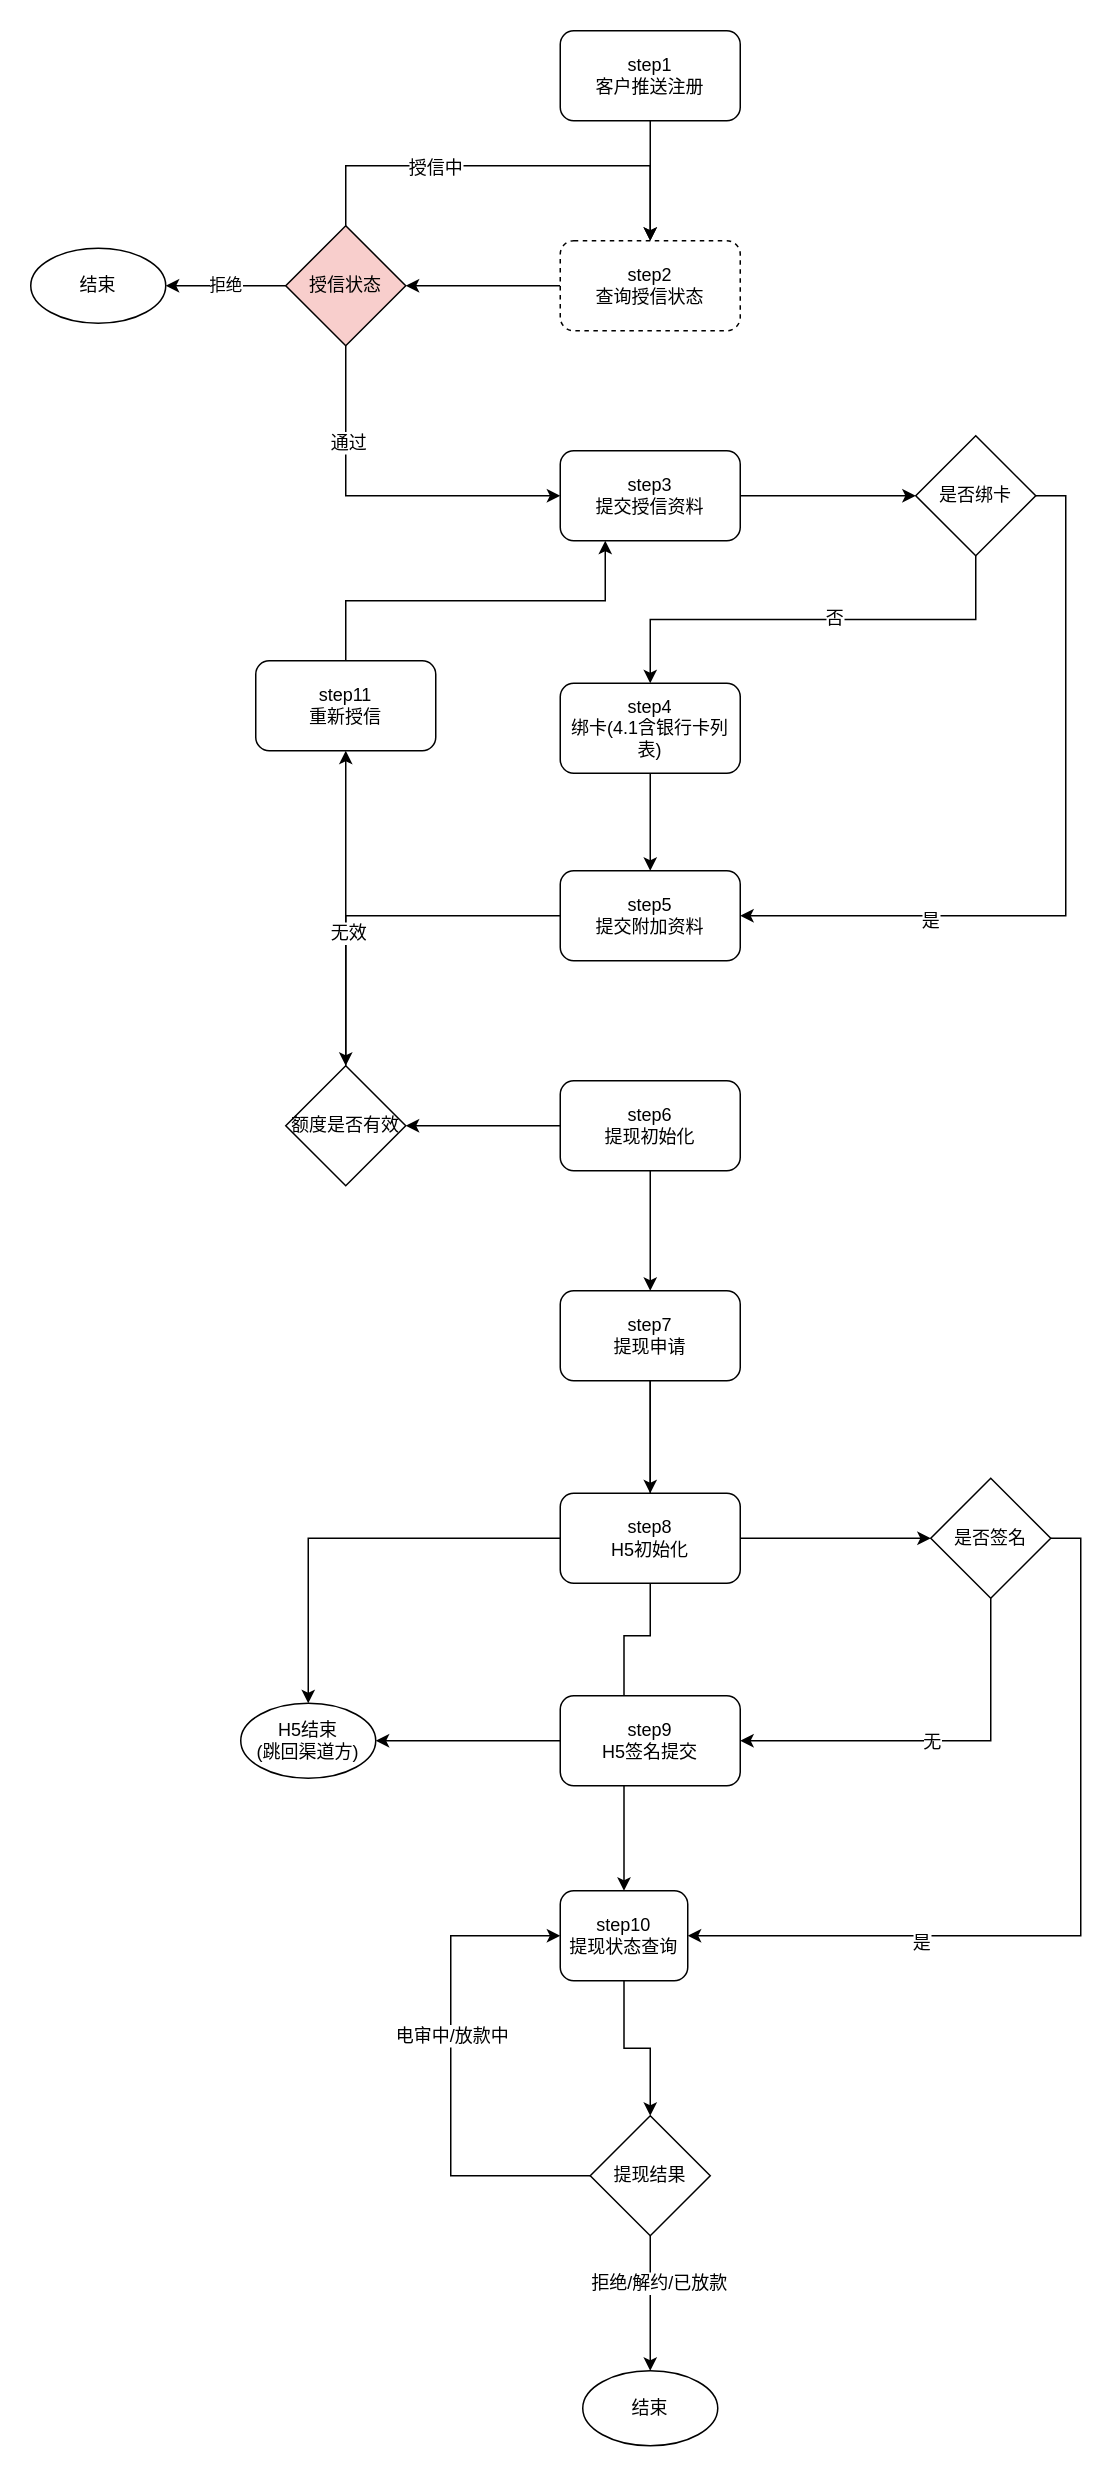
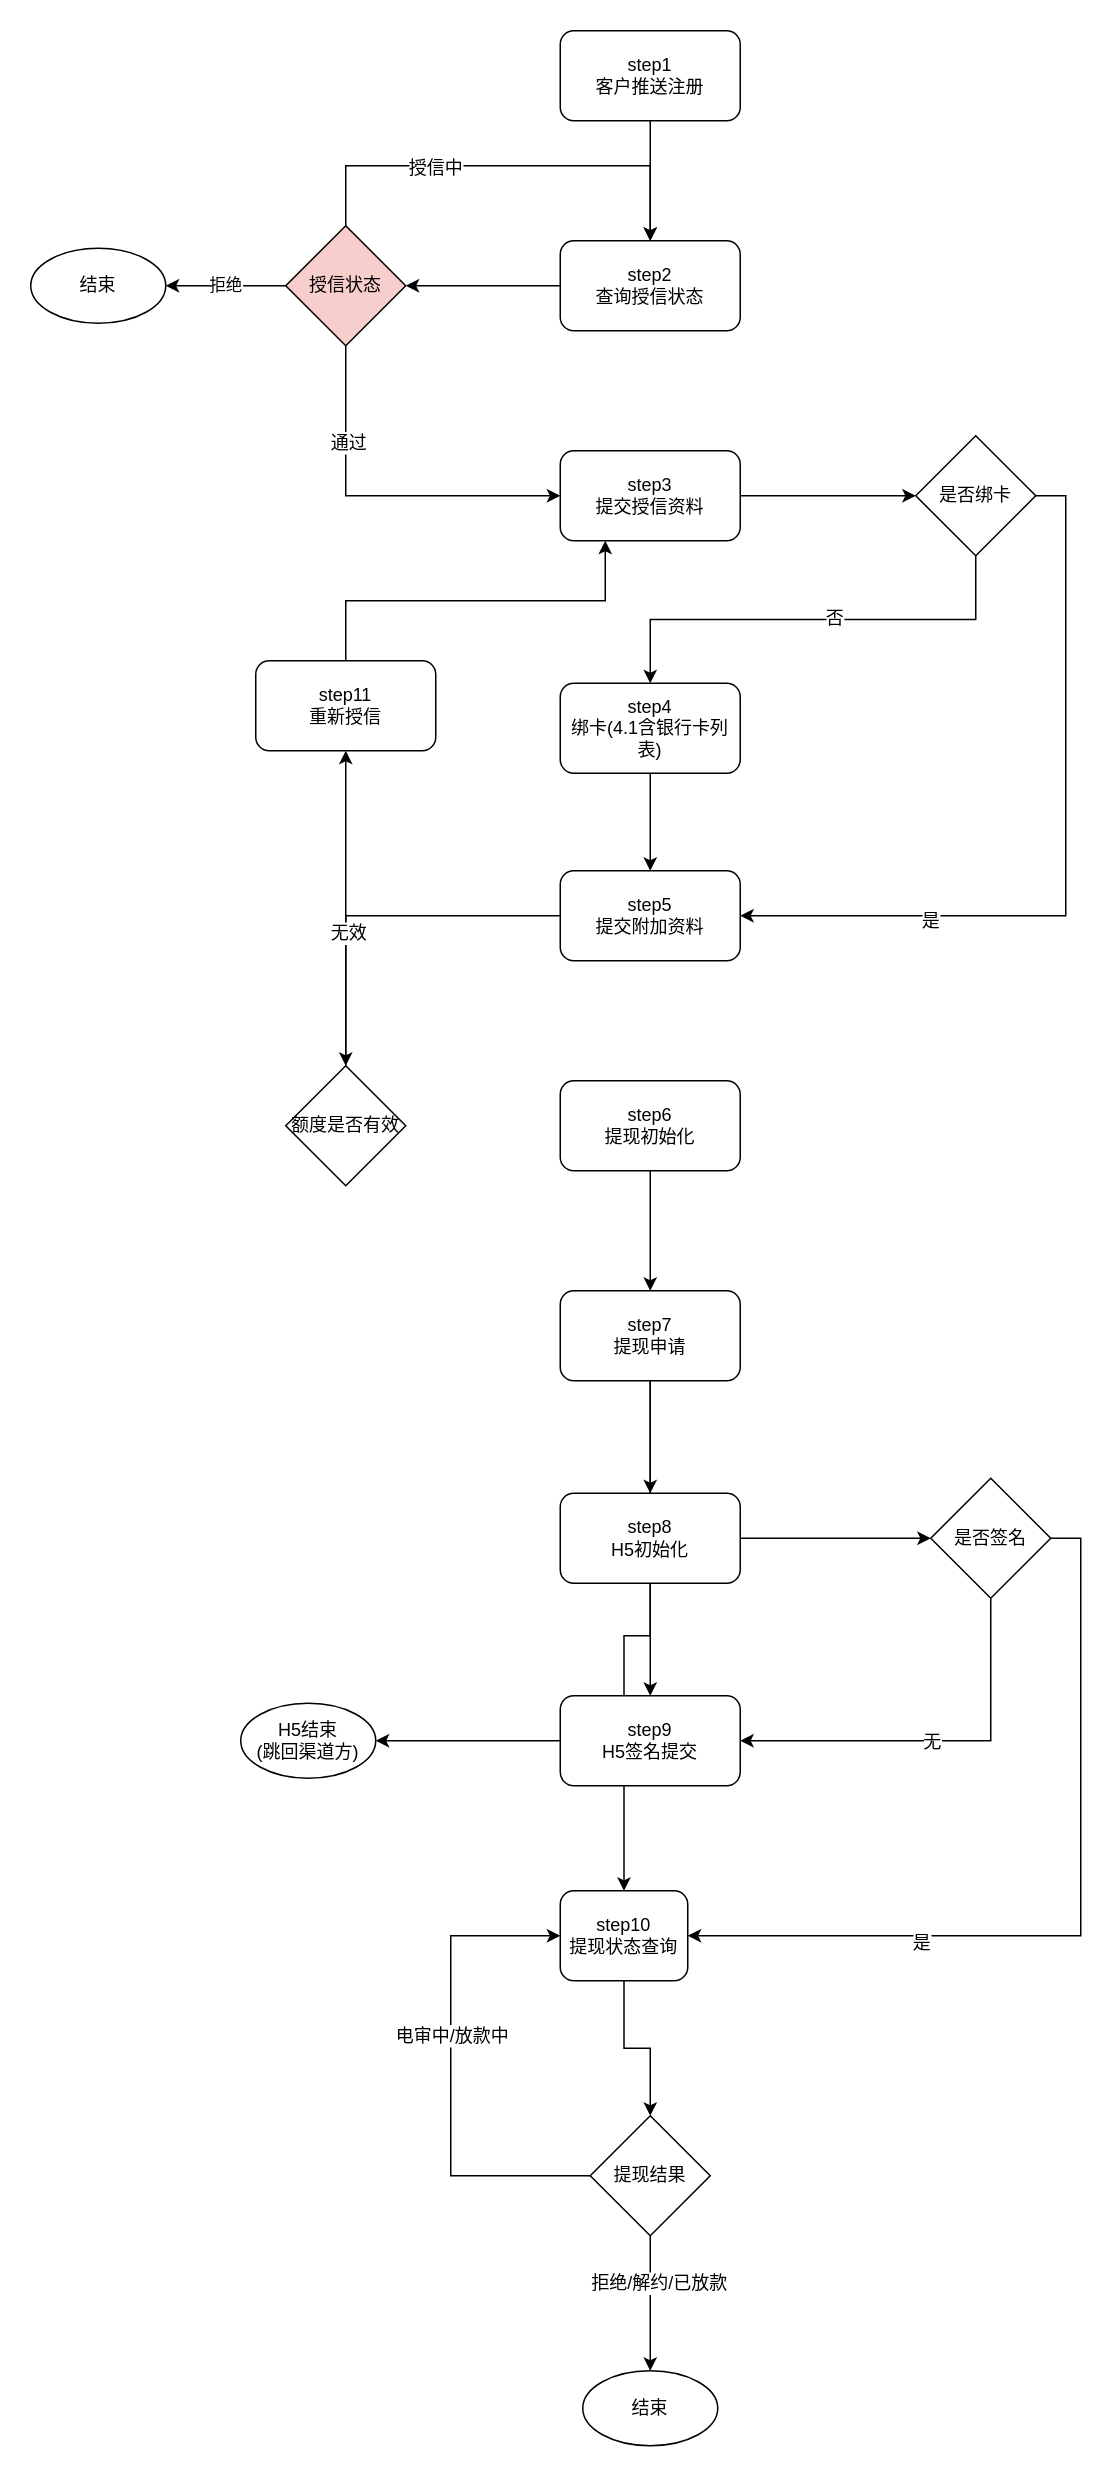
node "step2 查询授信状态": style dashed -> solid
edge "step6 提现初始化" -> "额度是否有效": removed
edge "step8 H5初始化" -> "H5结束 (跳回渠道方)": now "step8 H5初始化" -> "step9 H5签名提交"
